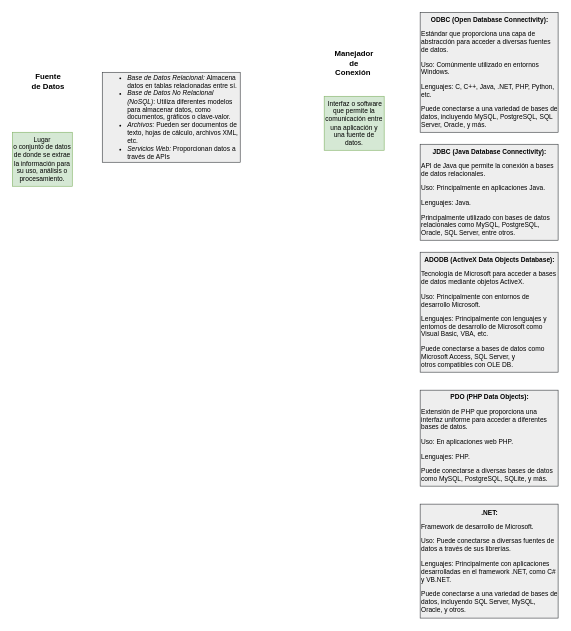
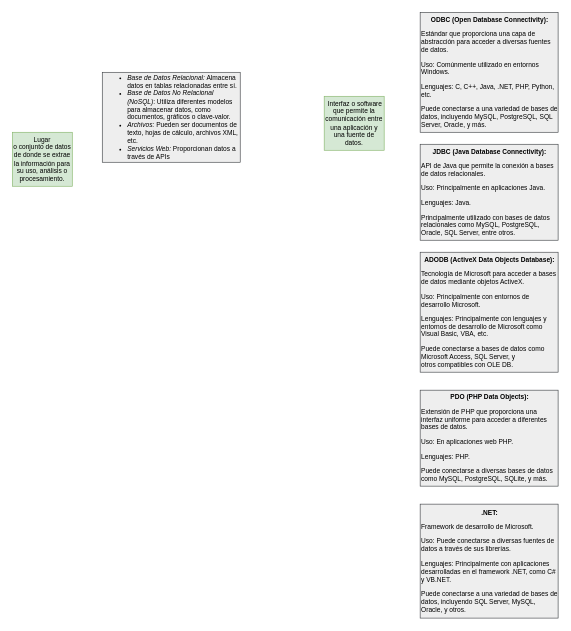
node "Manejador de Conexión": removed
node "Fuente de Datos": removed
